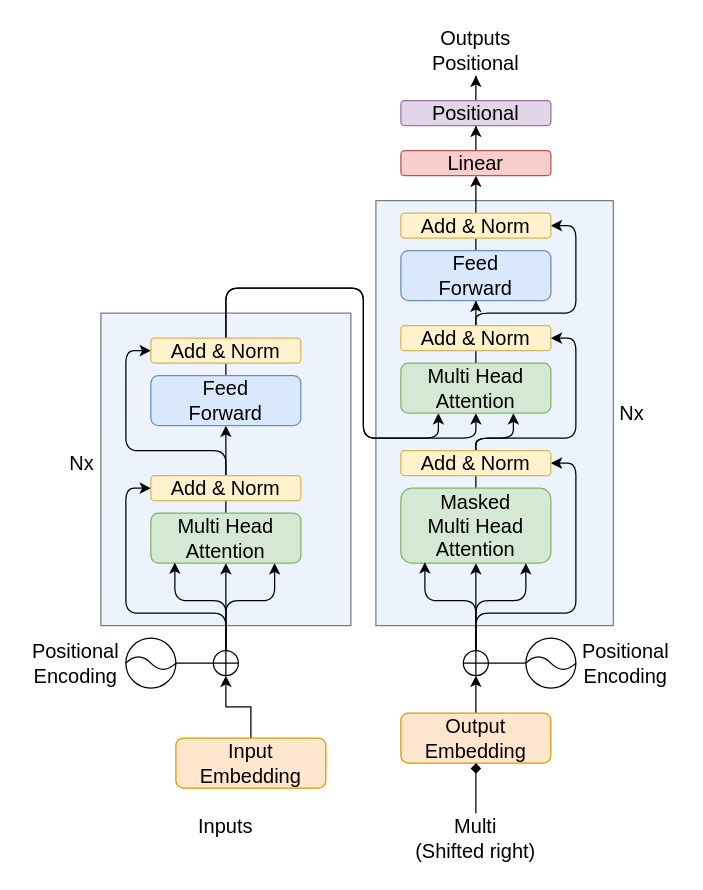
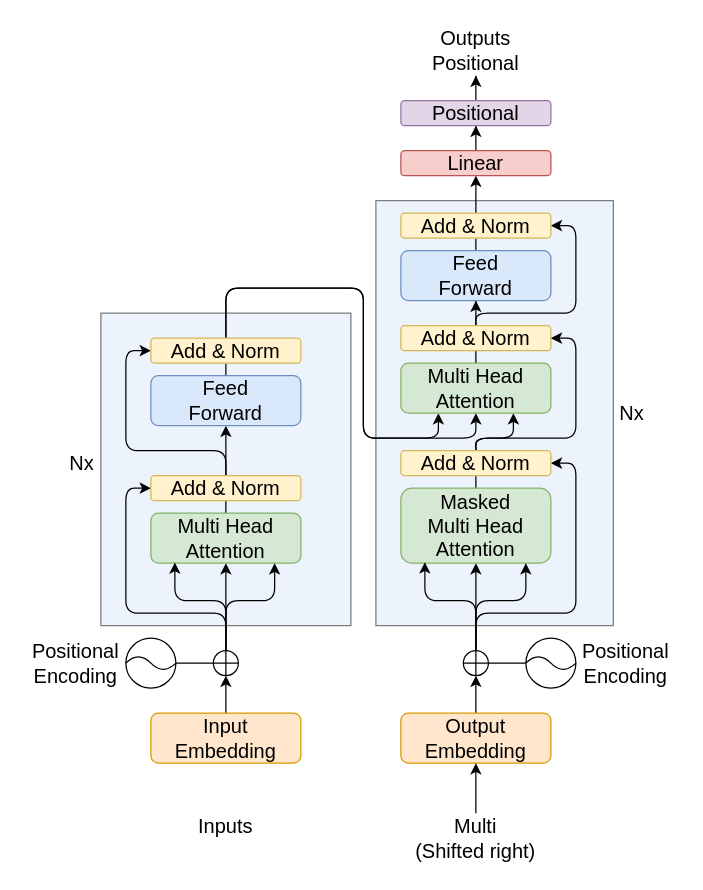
node "Input Embedding": moved (251, 763) -> (226, 738)
edge "Multi (Shifted right)" -> "Output Embedding": arrowhead diamond -> classic
